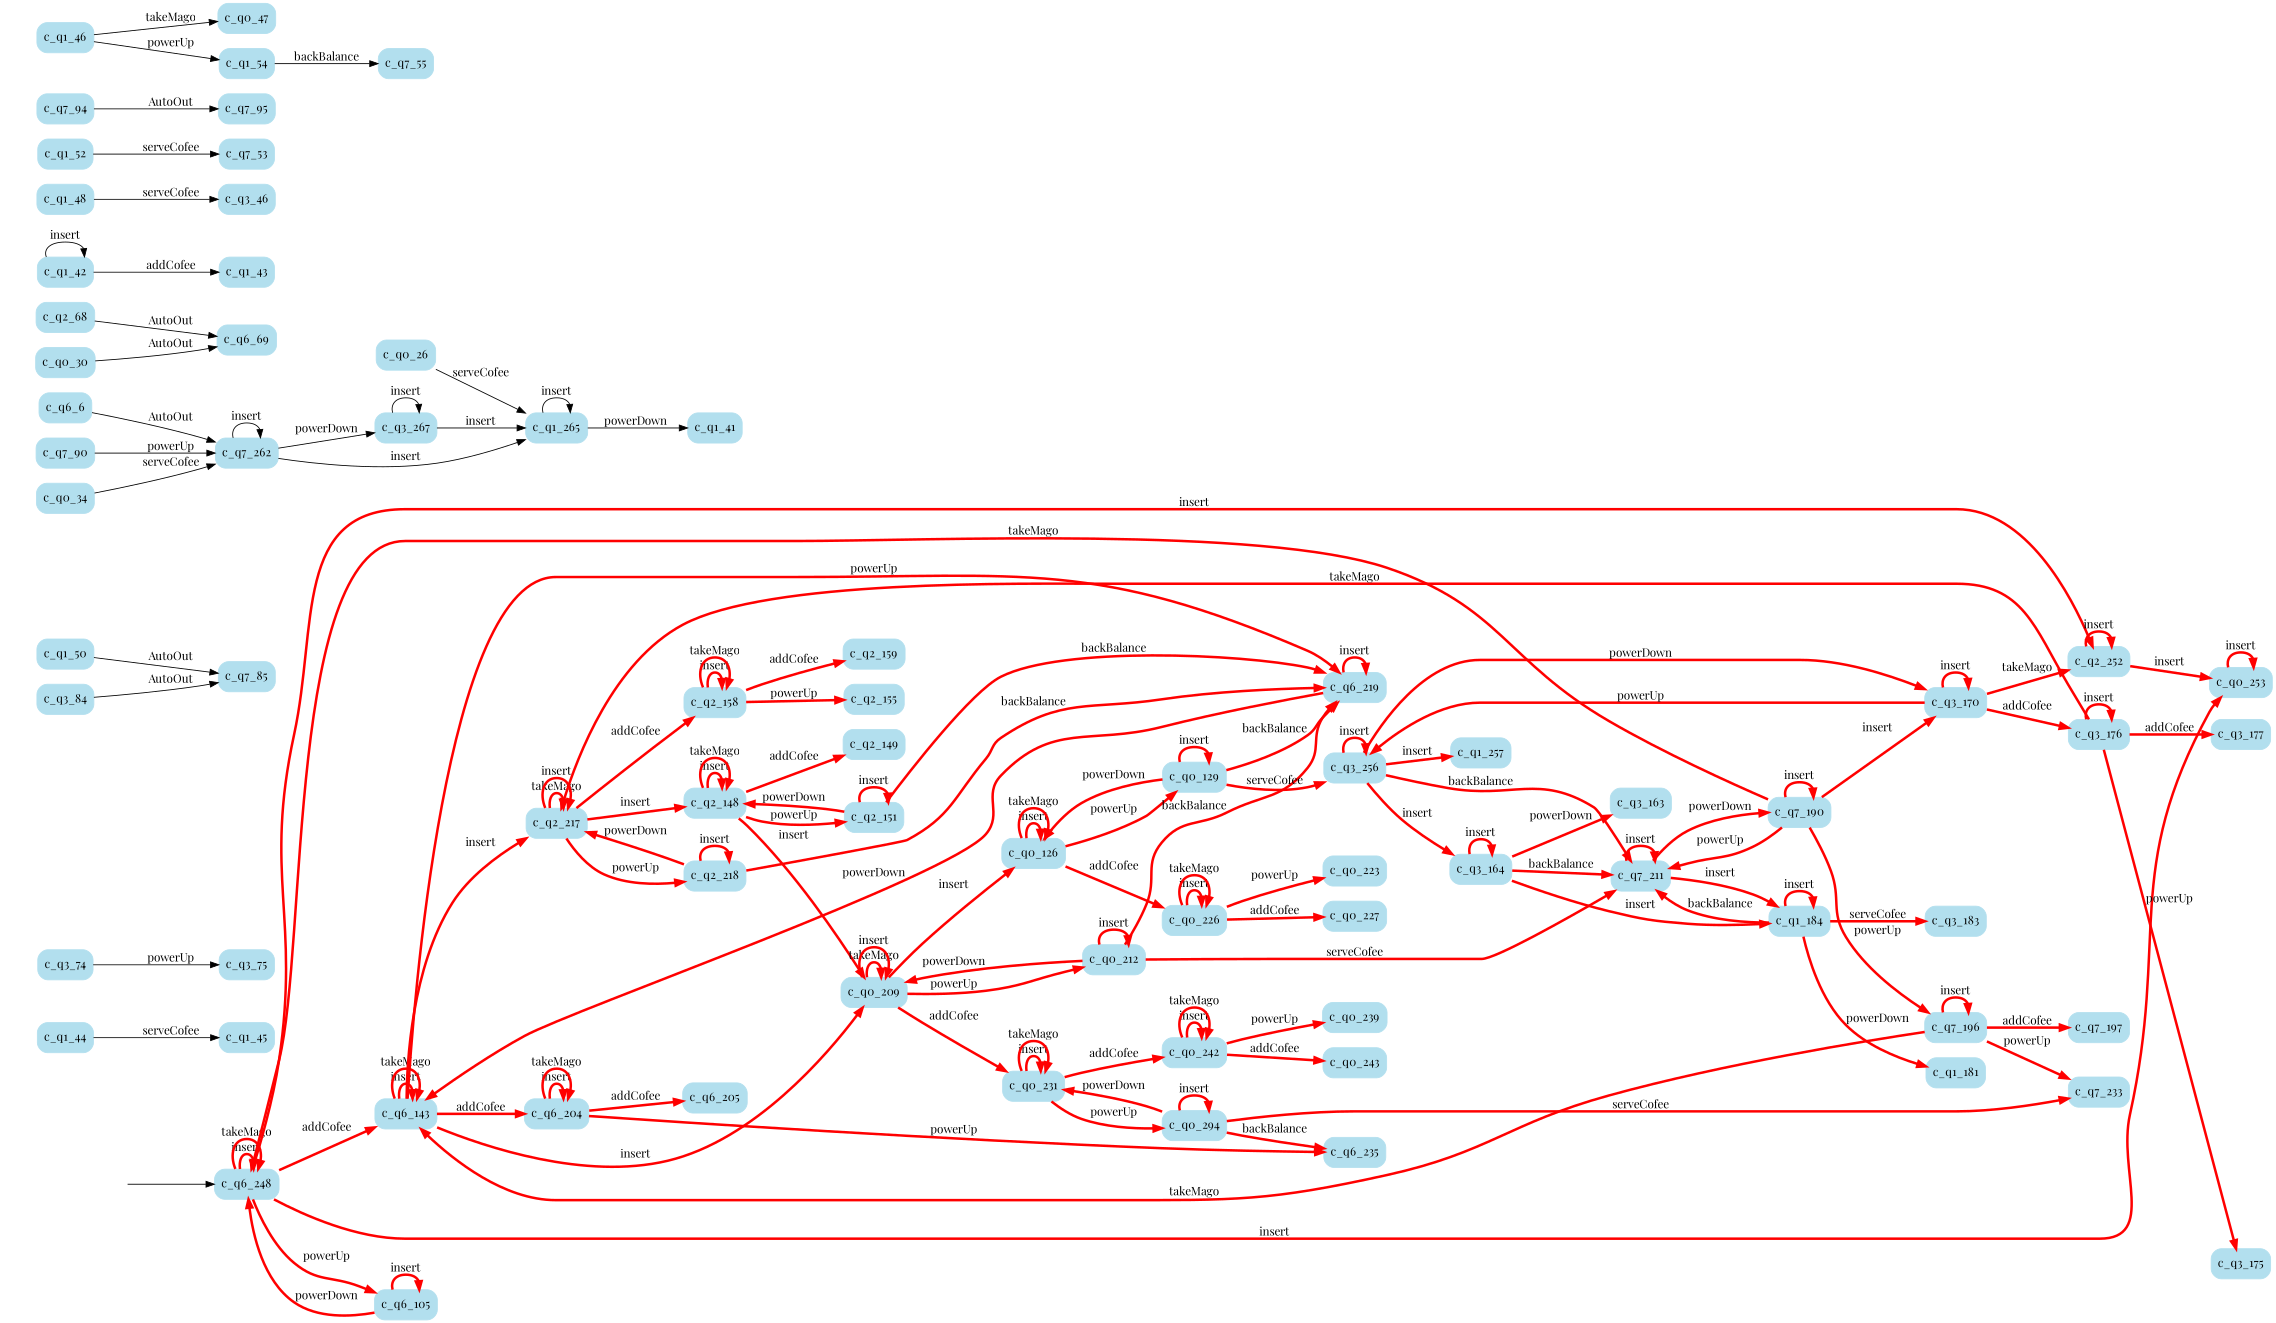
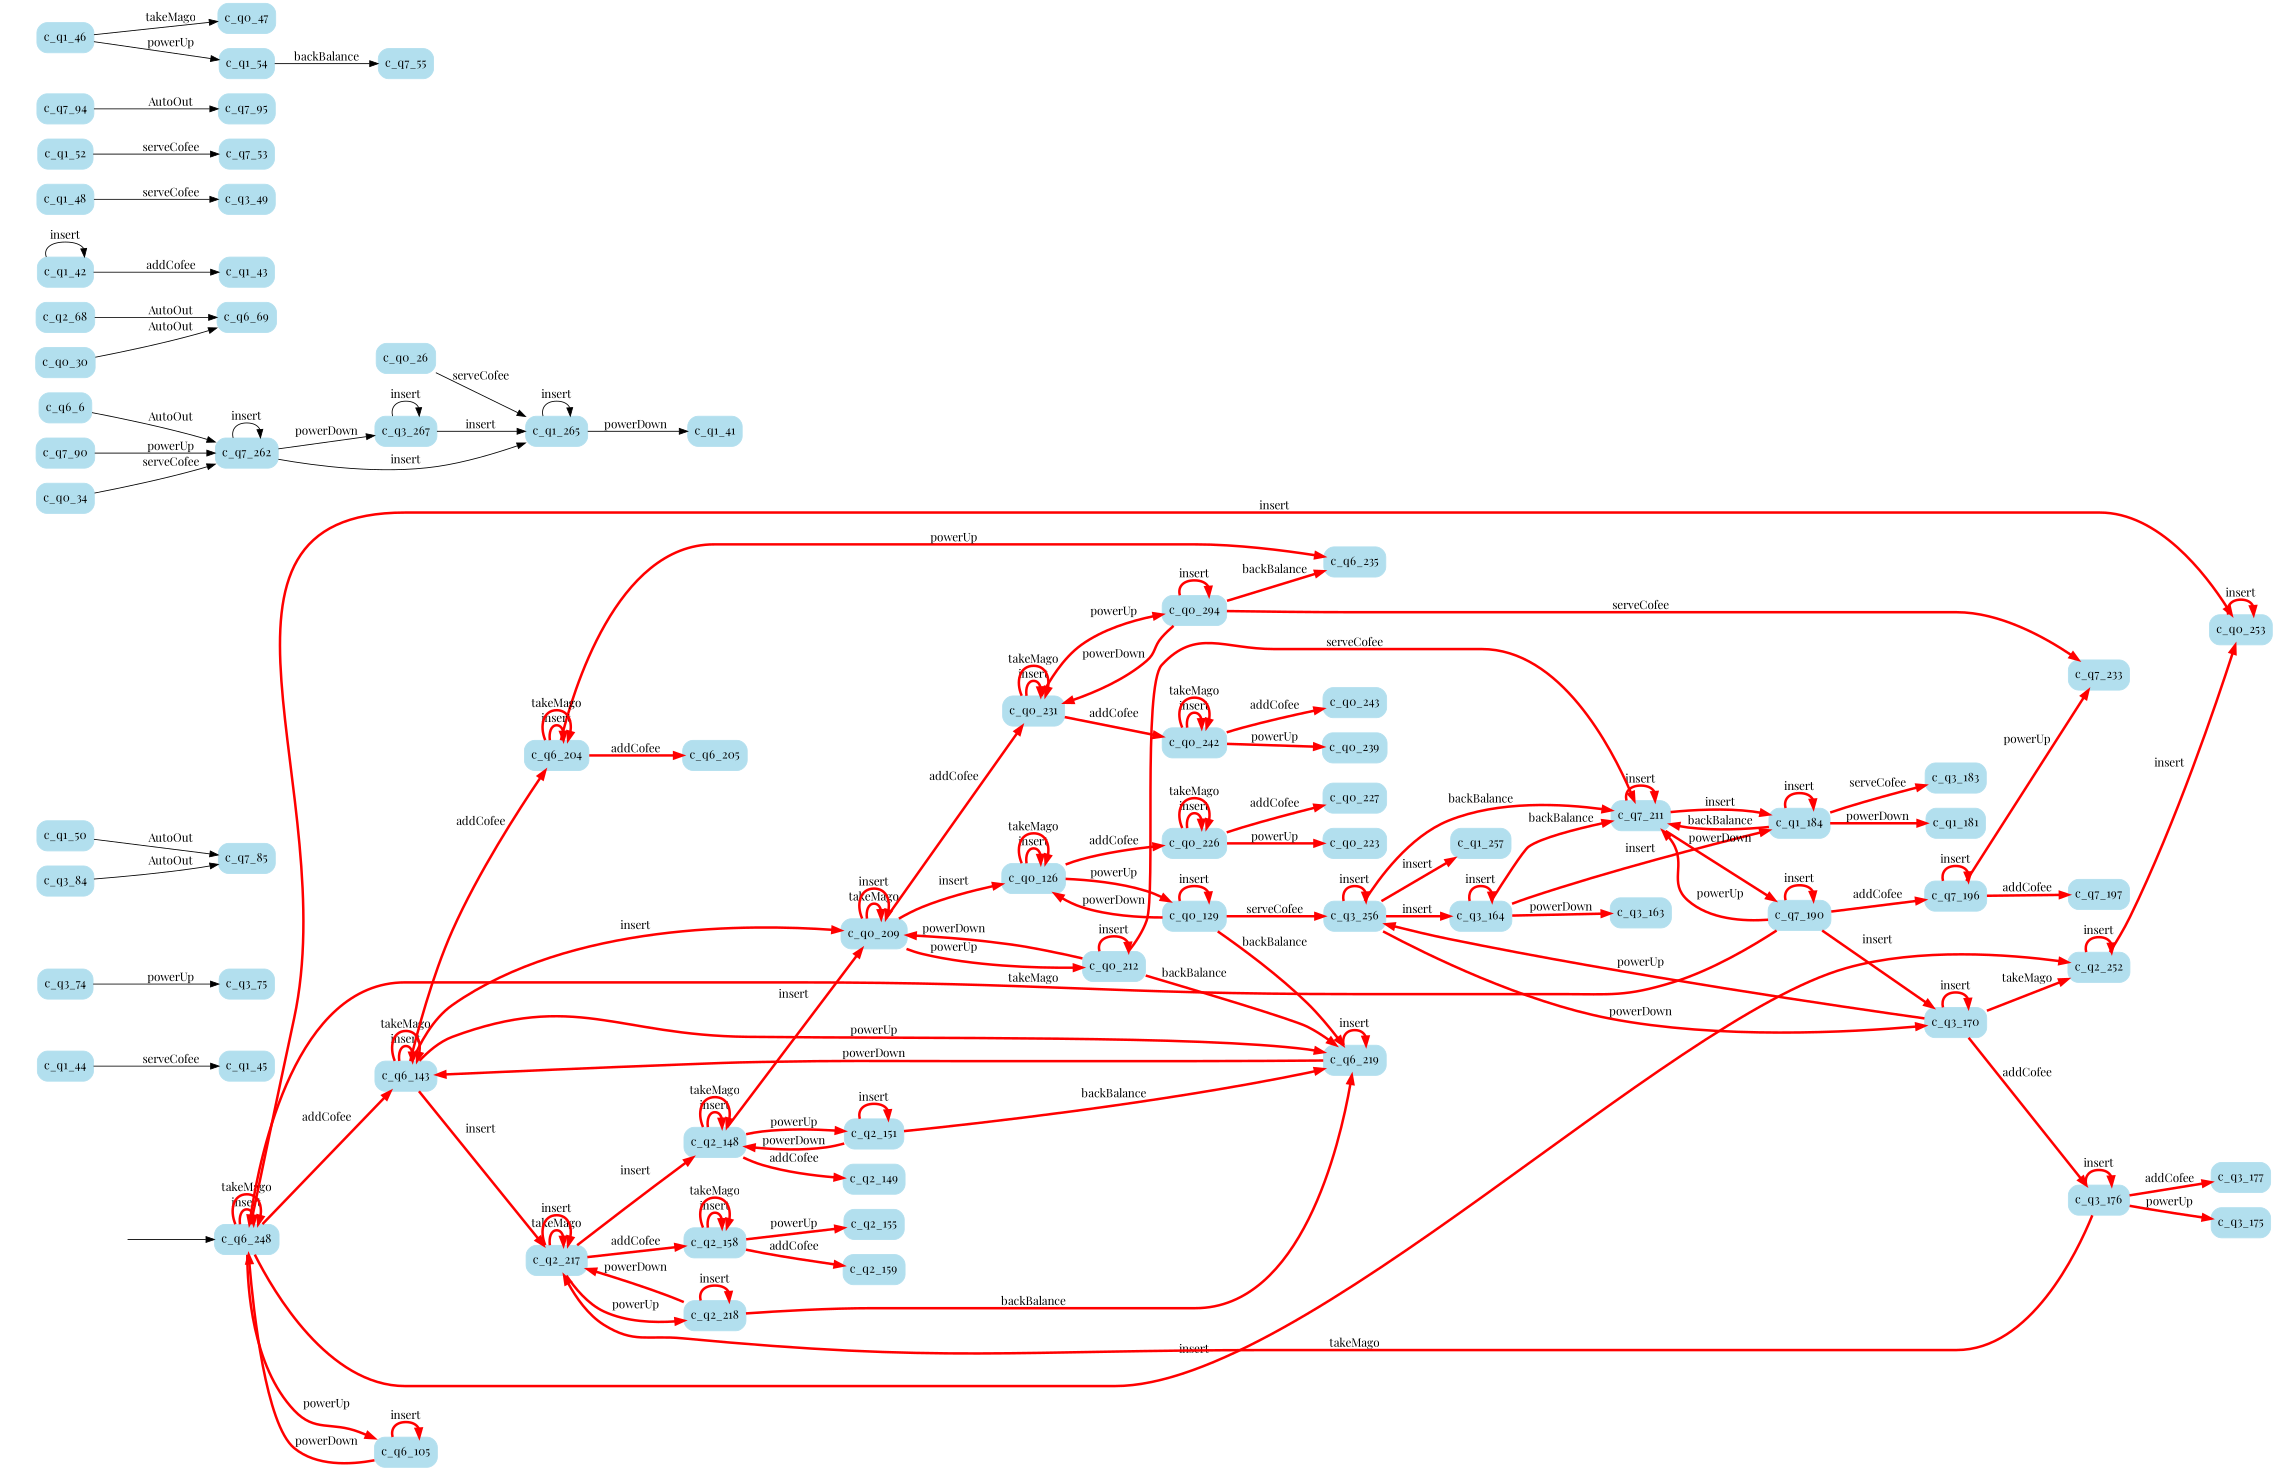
node "c_q3_46": label "c_q3_46" -> "c_q3_49"
edge "c_q7_190" -> "c_q7_196": label "powerUp" -> "addCofee"
edge "c_q7_196" -> "c_q6_143": removed, label "takeMago"
